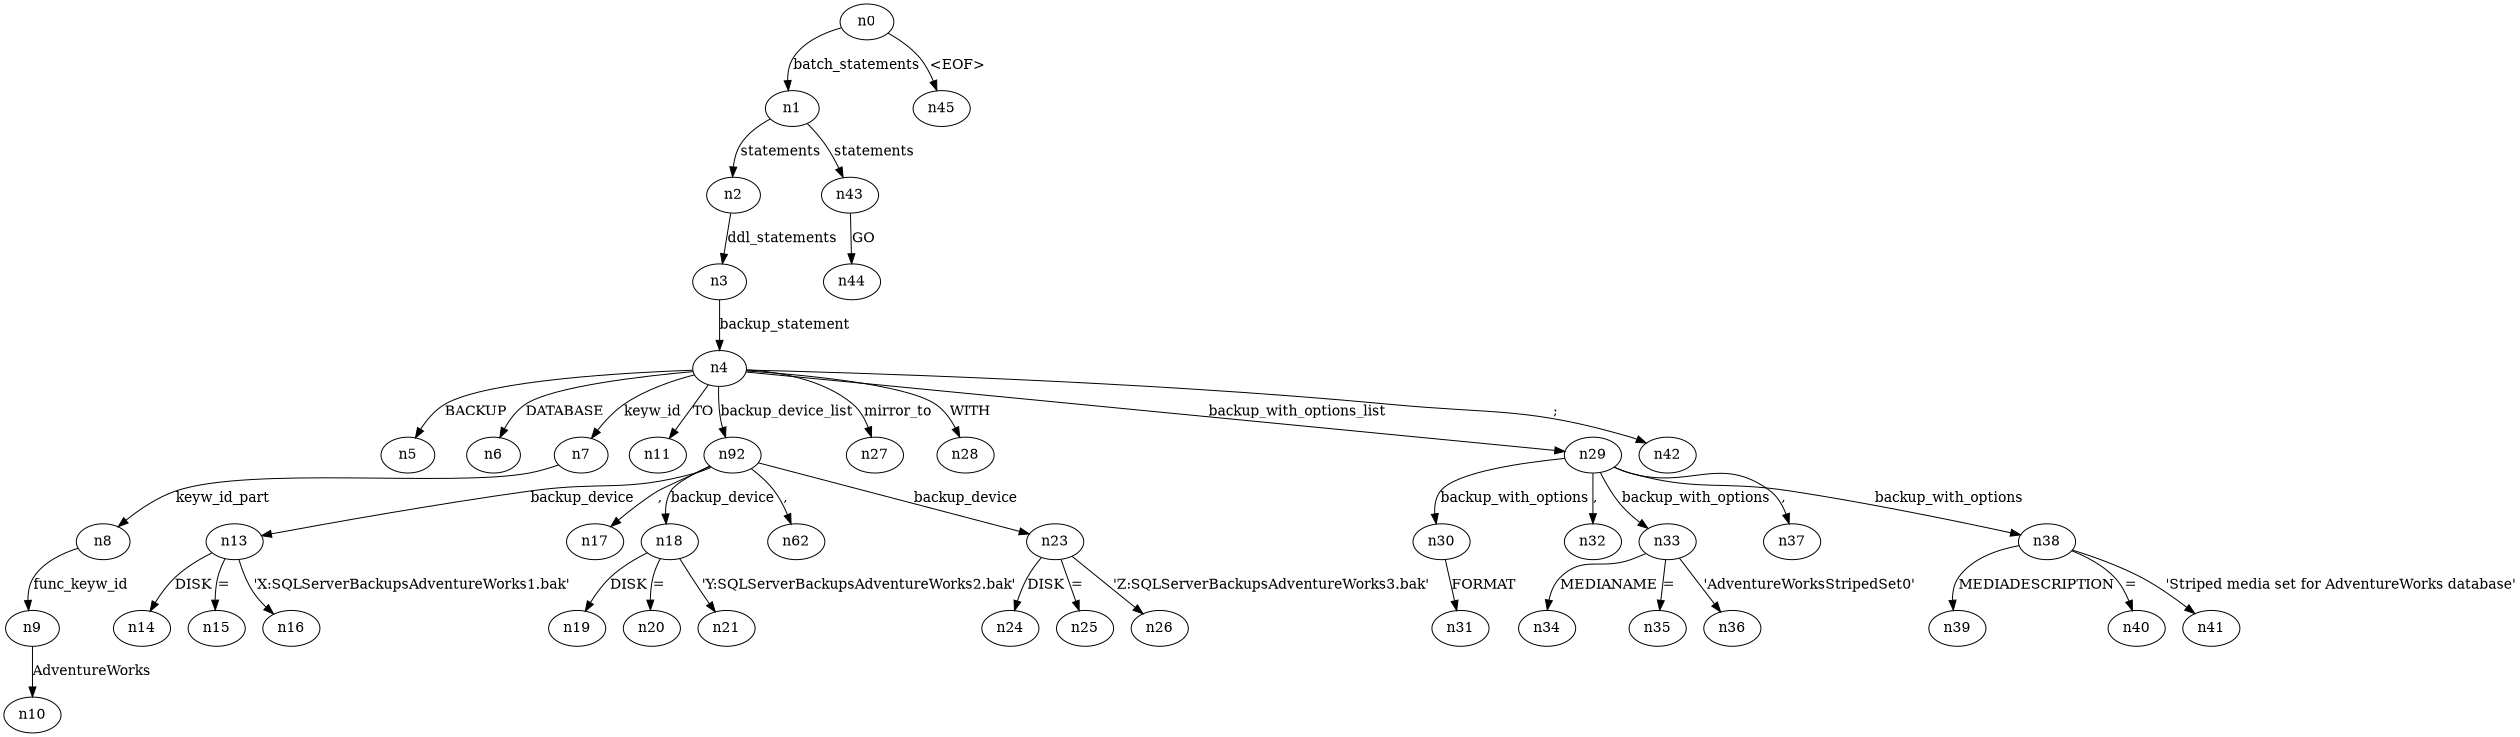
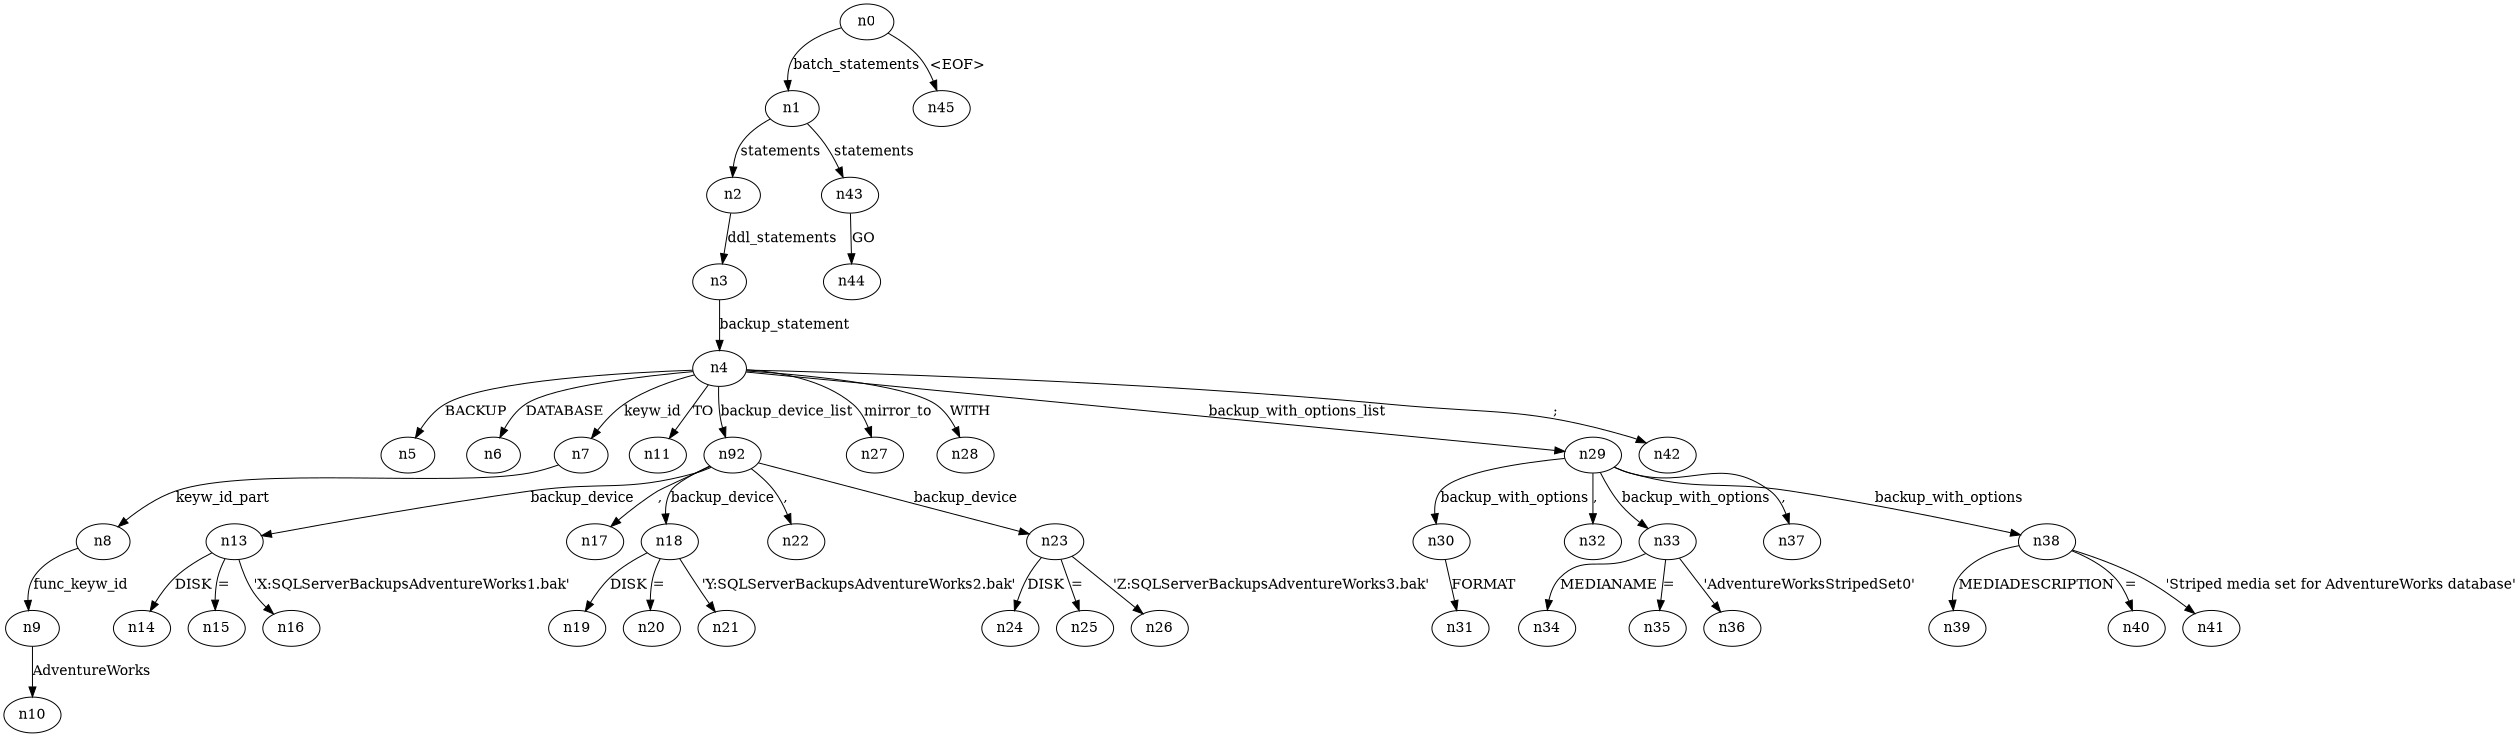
node "n62": label "n62" -> "n22"
